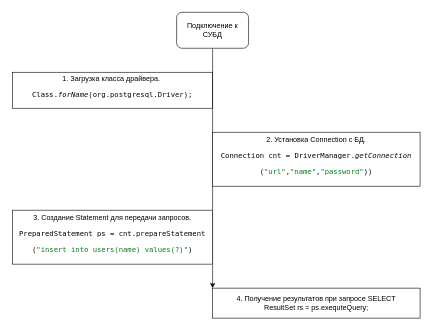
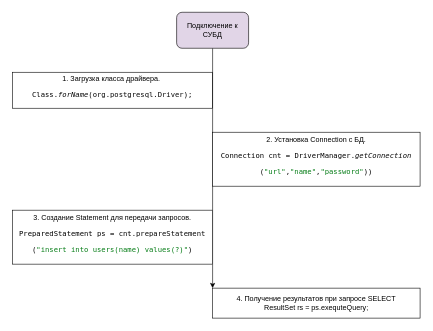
node "Подключение к СУБД": fillcolor #ffffff -> #e1d5e7
